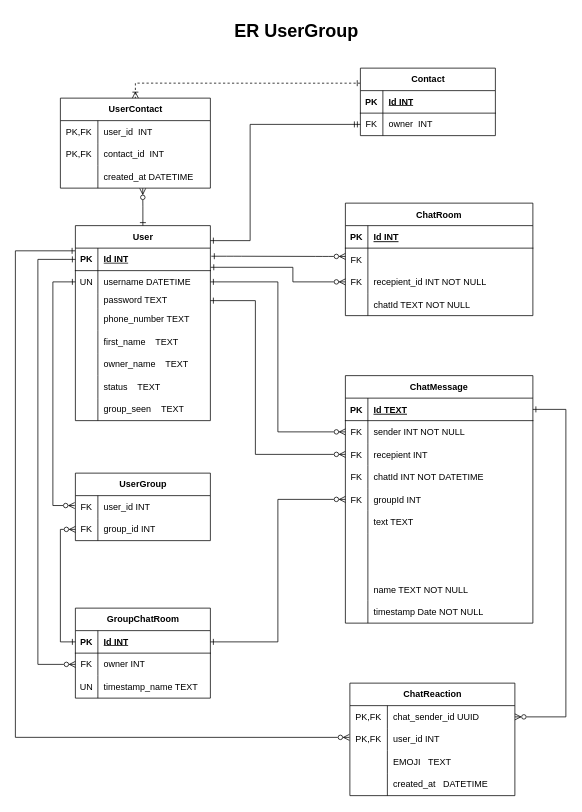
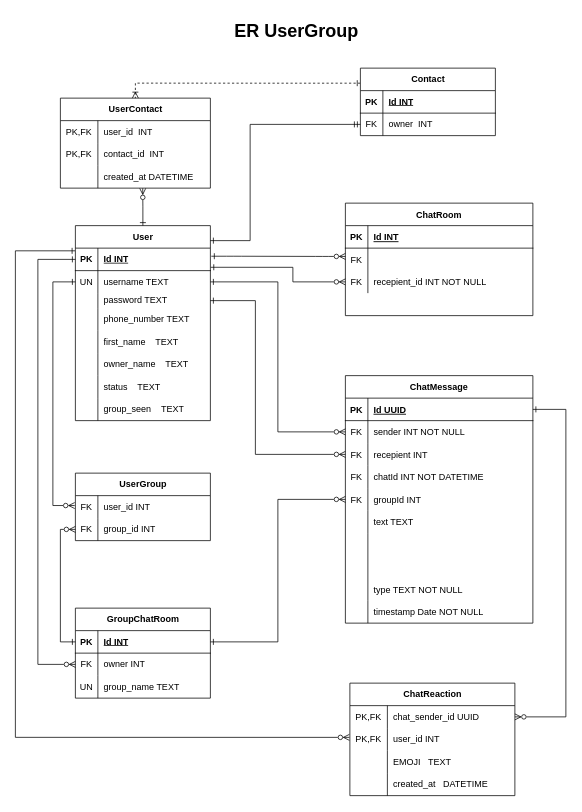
node "username DATETIME": label "username DATETIME" -> "username TEXT"
node "chatId TEXT NOT NULL": removed
node "Id TEXT": label "Id TEXT" -> "Id UUID"
node "name TEXT NOT NULL": label "name TEXT NOT NULL" -> "type TEXT NOT NULL"
node "timestamp_name TEXT": label "timestamp_name TEXT" -> "group_name TEXT"
